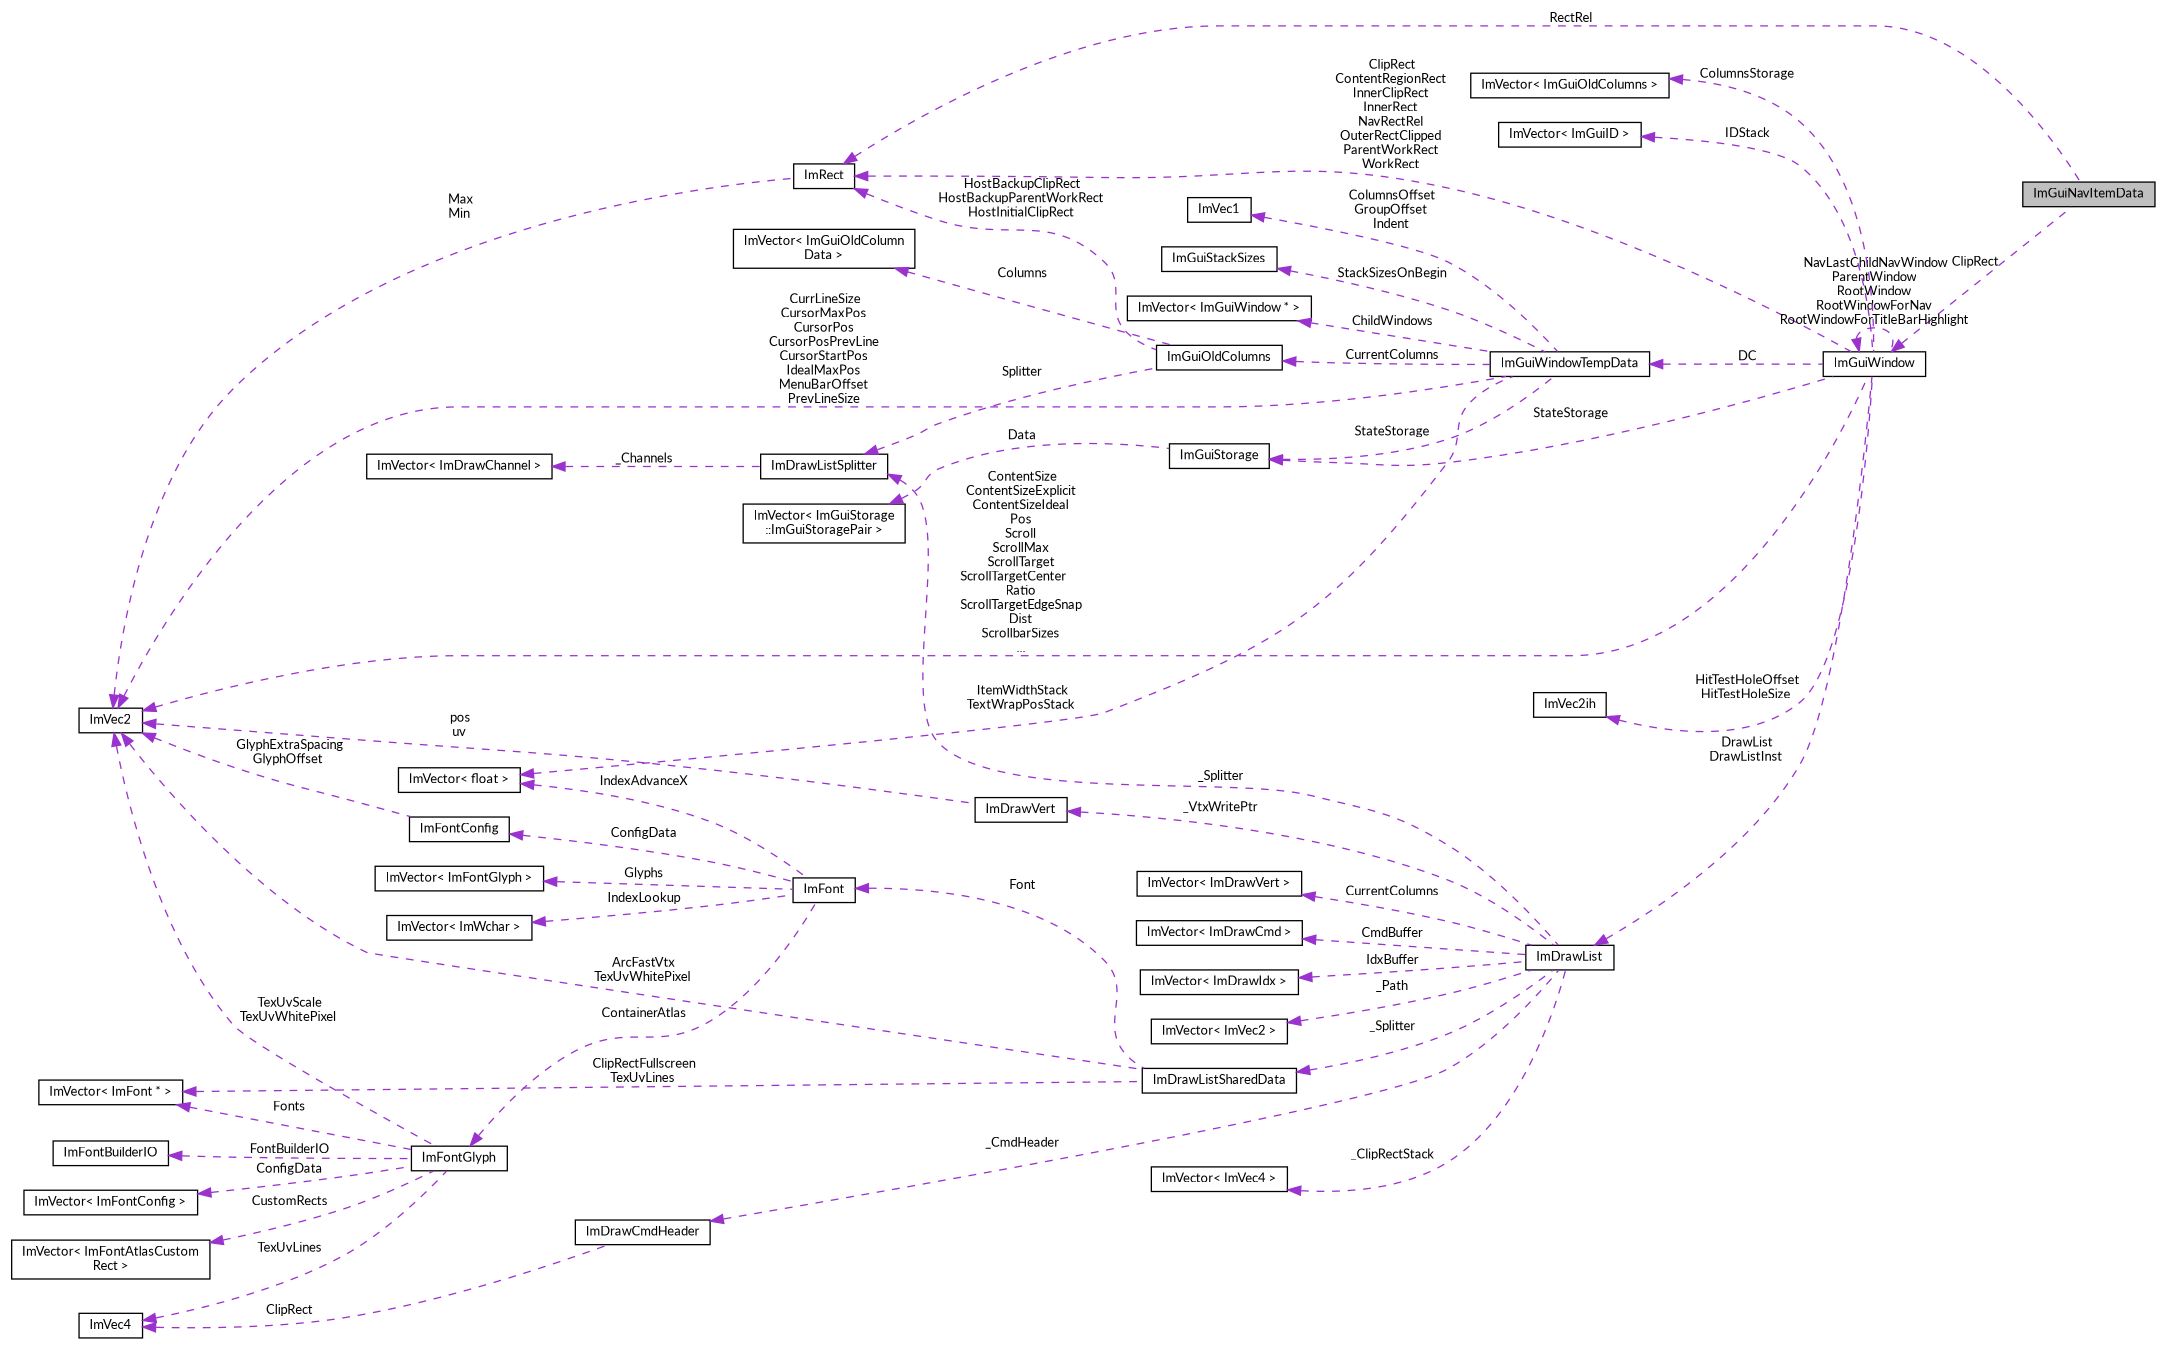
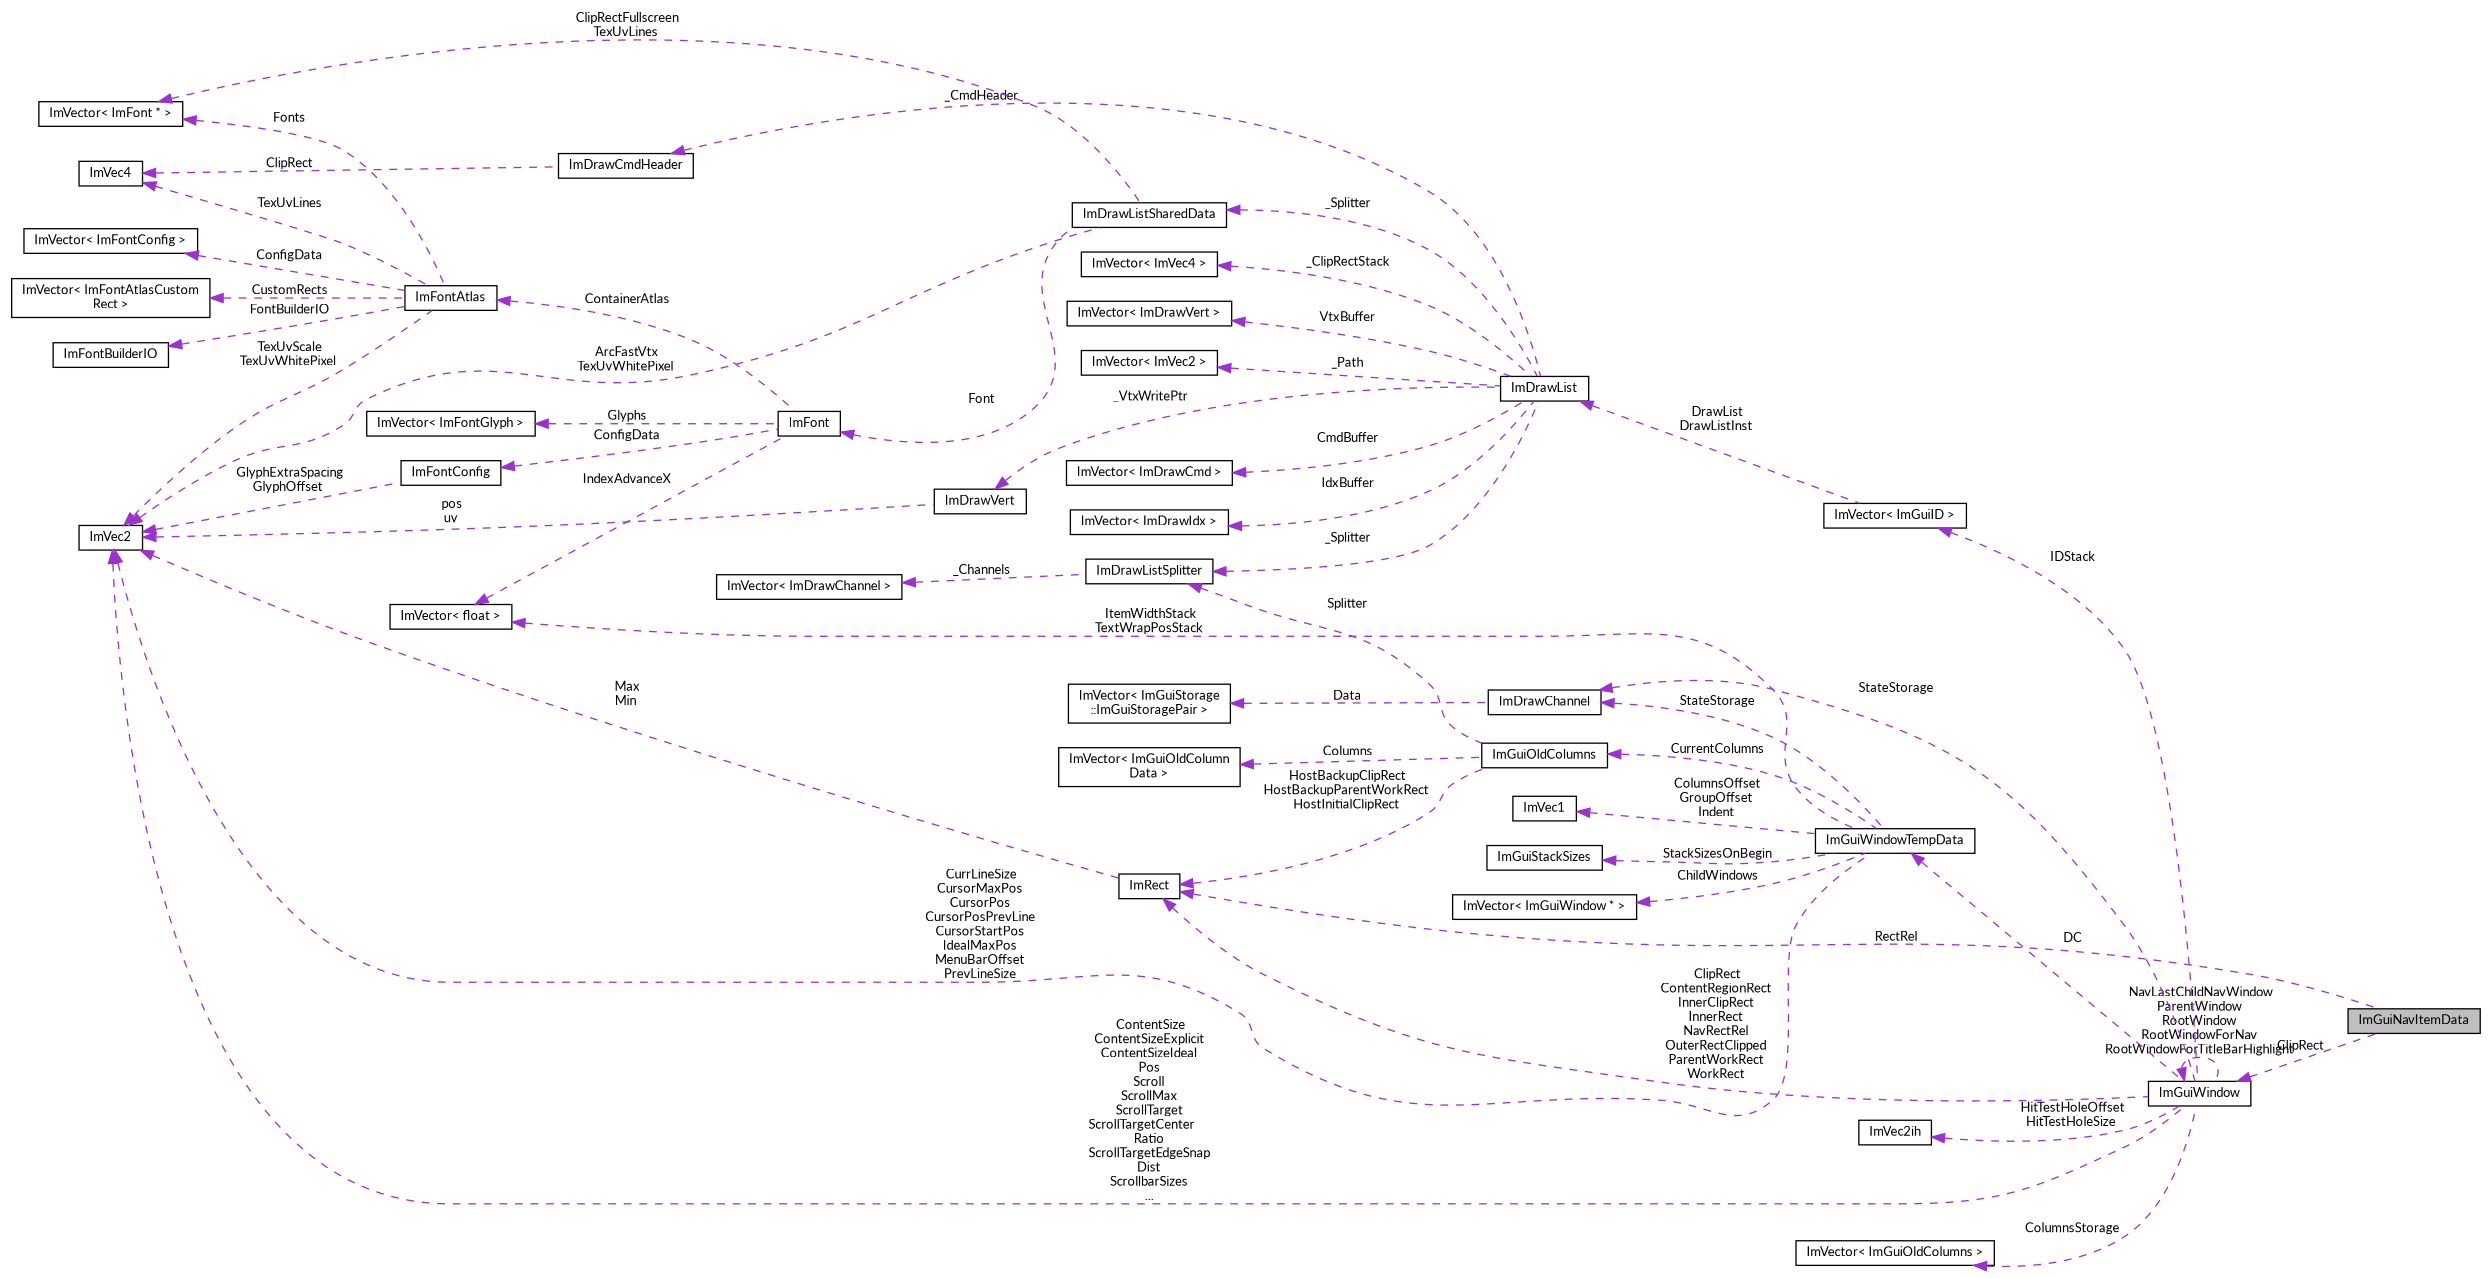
node "ImGuiStorage": label "ImGuiStorage" -> "ImDrawChannel"
edge "ImGuiWindow" -> "ImDrawList": now "ImVector< ImGuiID >" -> "ImDrawList"
edge "ImDrawList" -> "ImVector< ImDrawVert >": label " CurrentColumns" -> " VtxBuffer"
node "ImVector< ImWchar >": removed
node "ImFontGlyph": label "ImFontGlyph" -> "ImFontAtlas"
